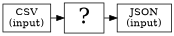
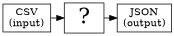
node "JSON (input)": label "JSON (input)" -> "JSON (output)"
